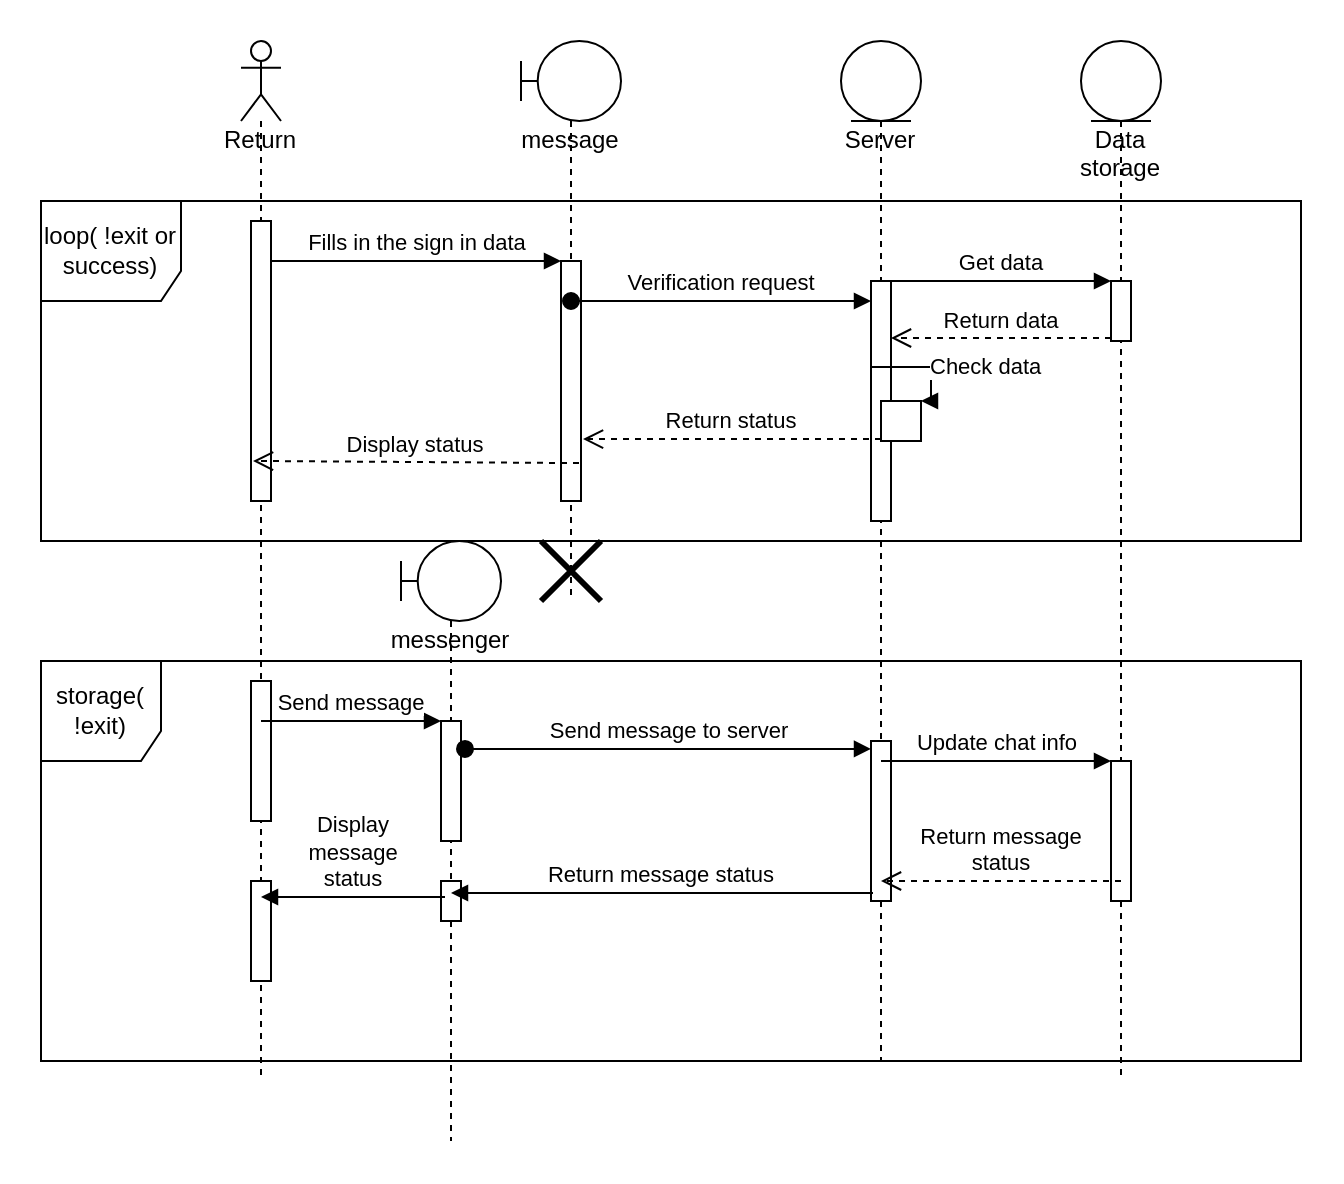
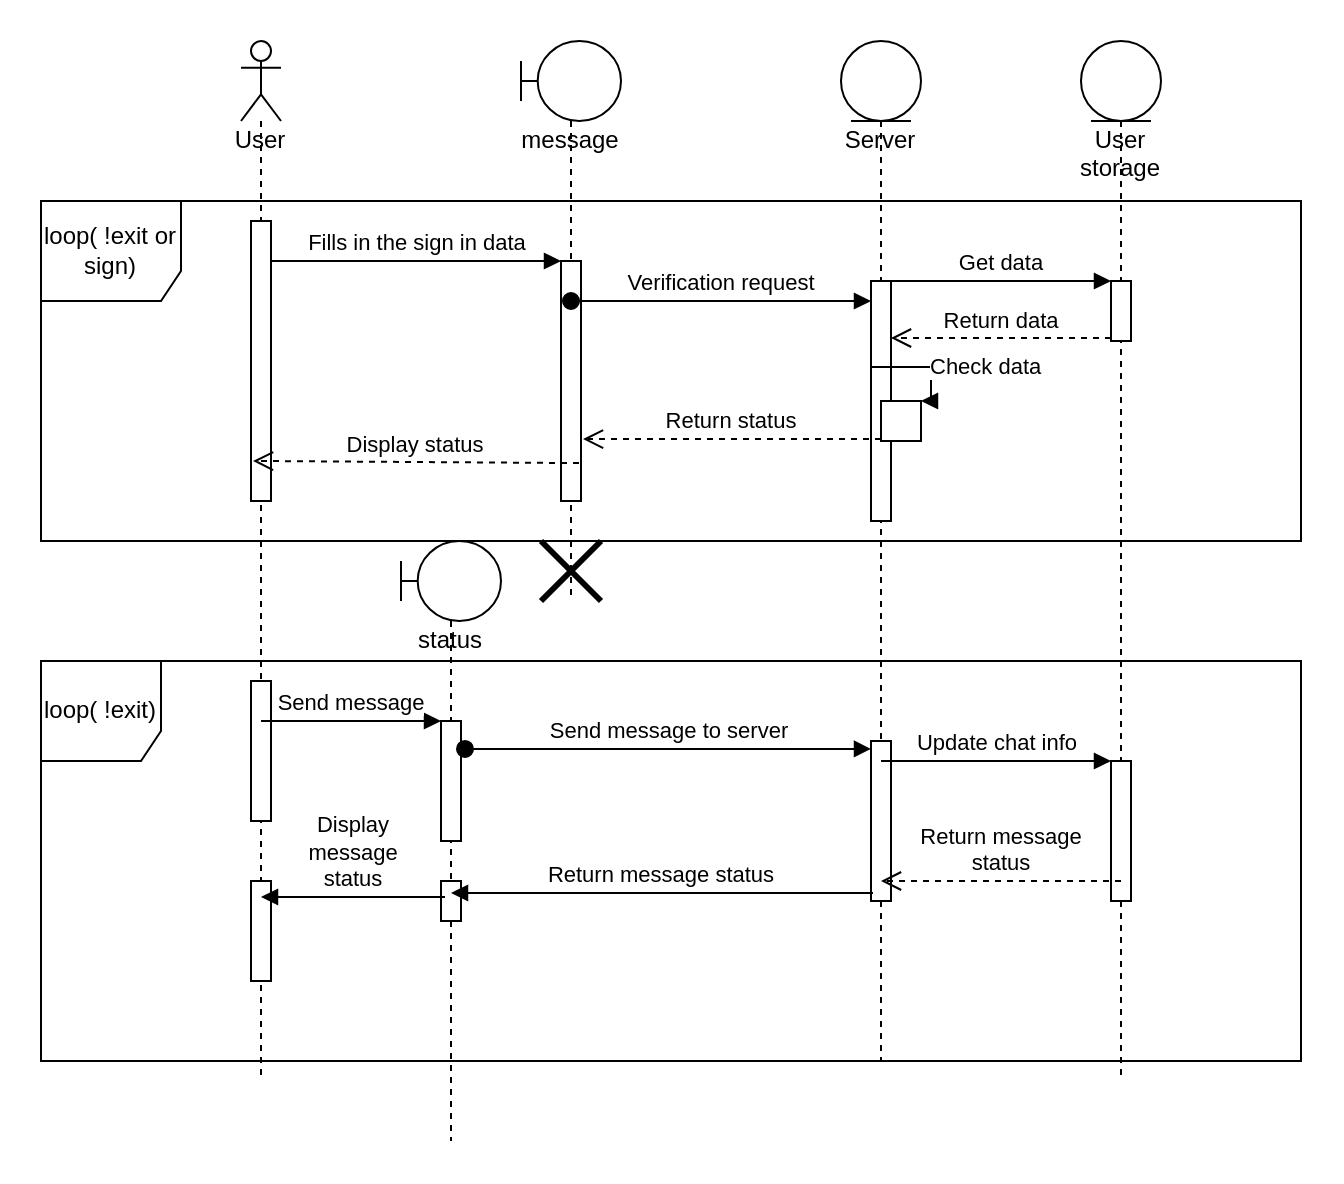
node "Return": label "Return" -> "User"
node "Data storage": label "Data storage" -> "User storage"
node "loop( !exit or success)": label "loop( !exit or success)" -> "loop( !exit or sign)"
node "messenger": label "messenger" -> "status"
node "storage( !exit)": label "storage( !exit)" -> "loop( !exit)"
